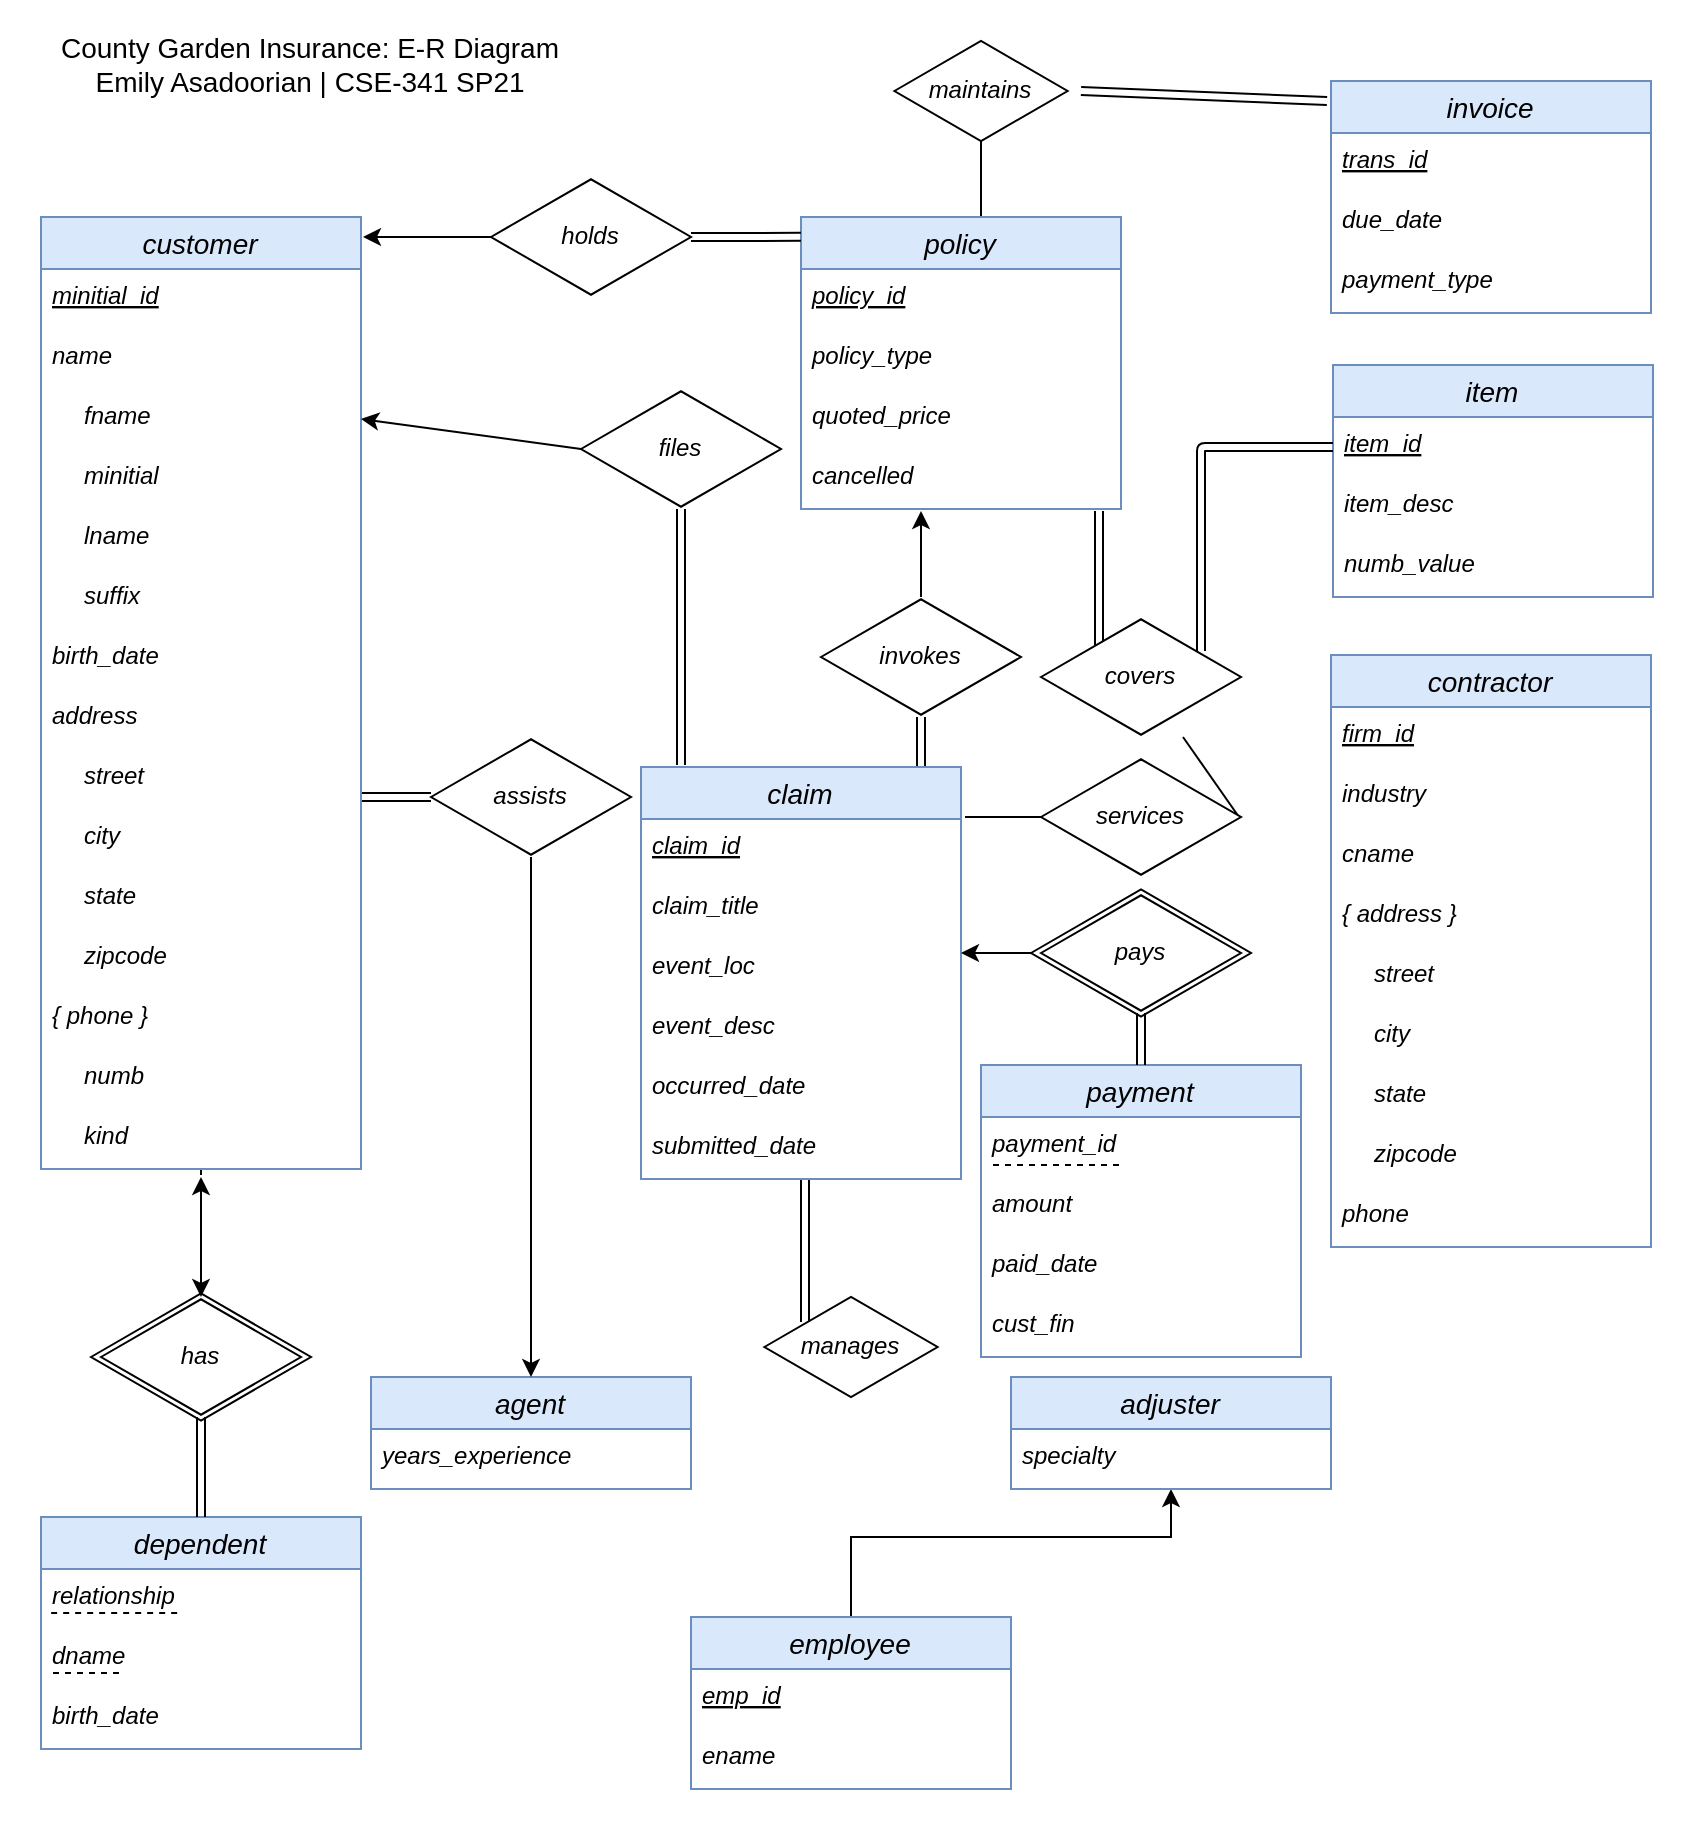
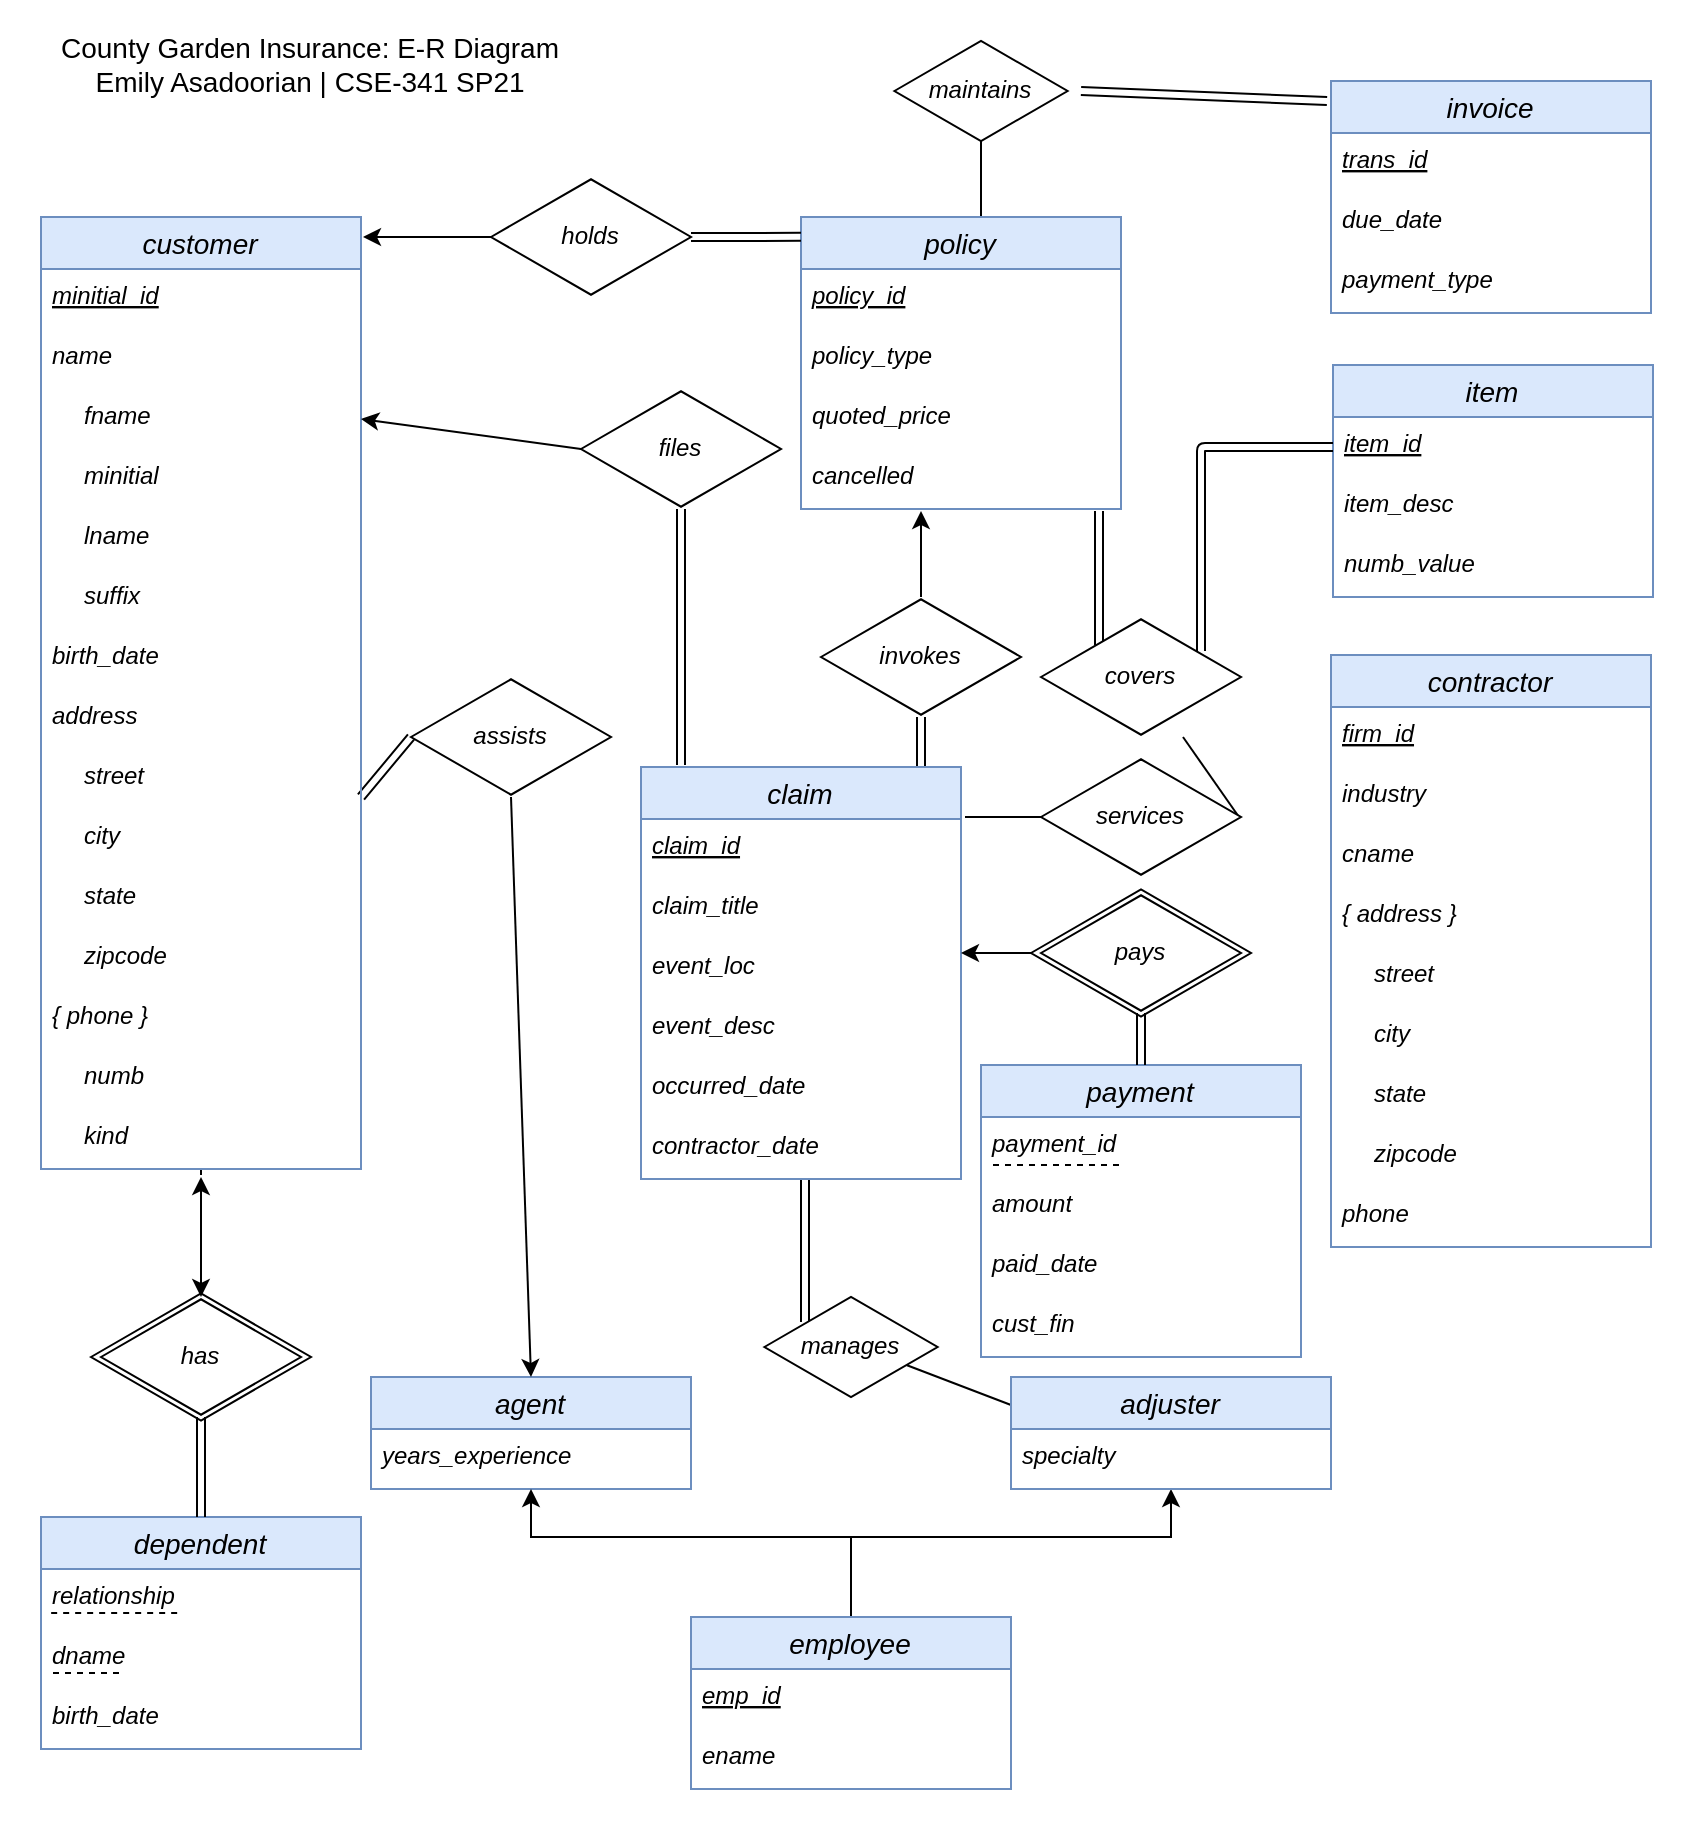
node "assists": moved (531, 797) -> (511, 737)
node "submitted_date": label "submitted_date" -> "contractor_date"
edge "manages" -- "adjuster": added
edge "employee" -> "agent": added
